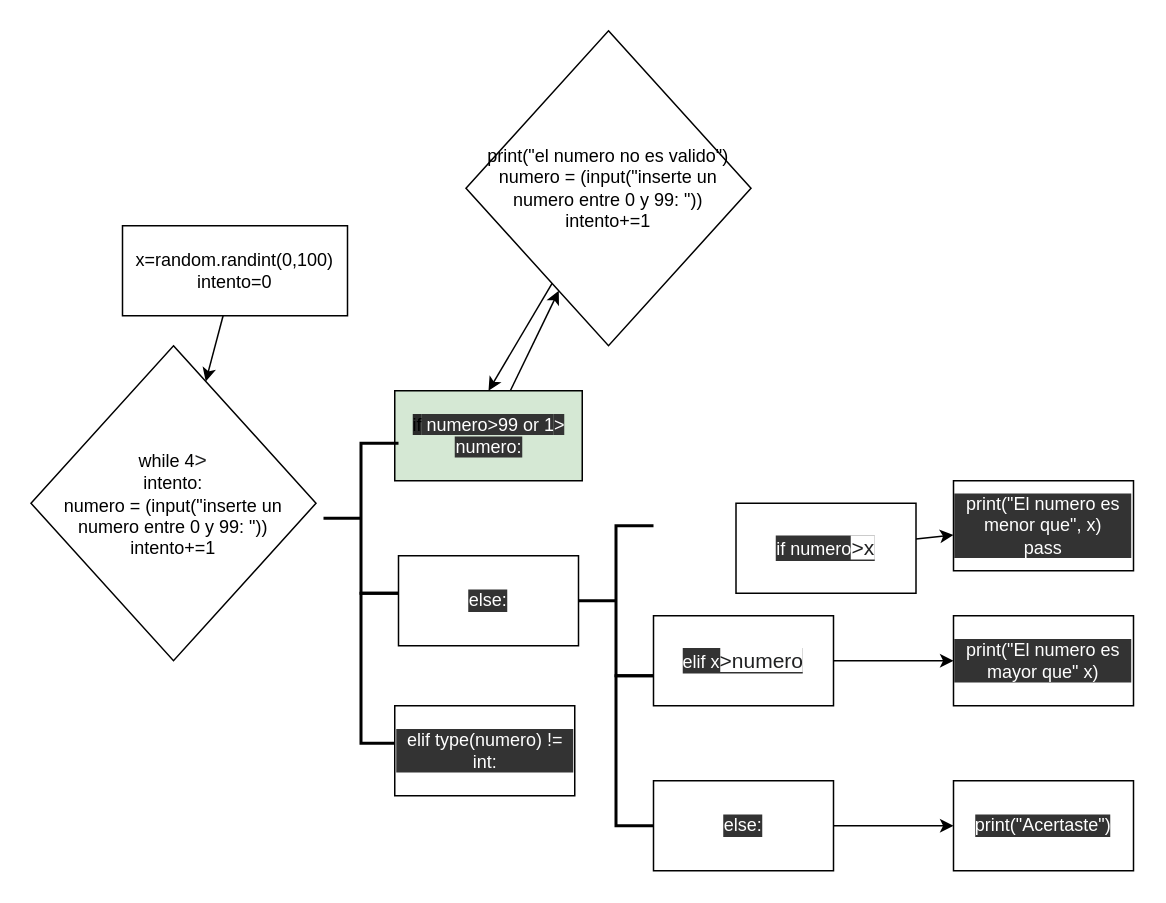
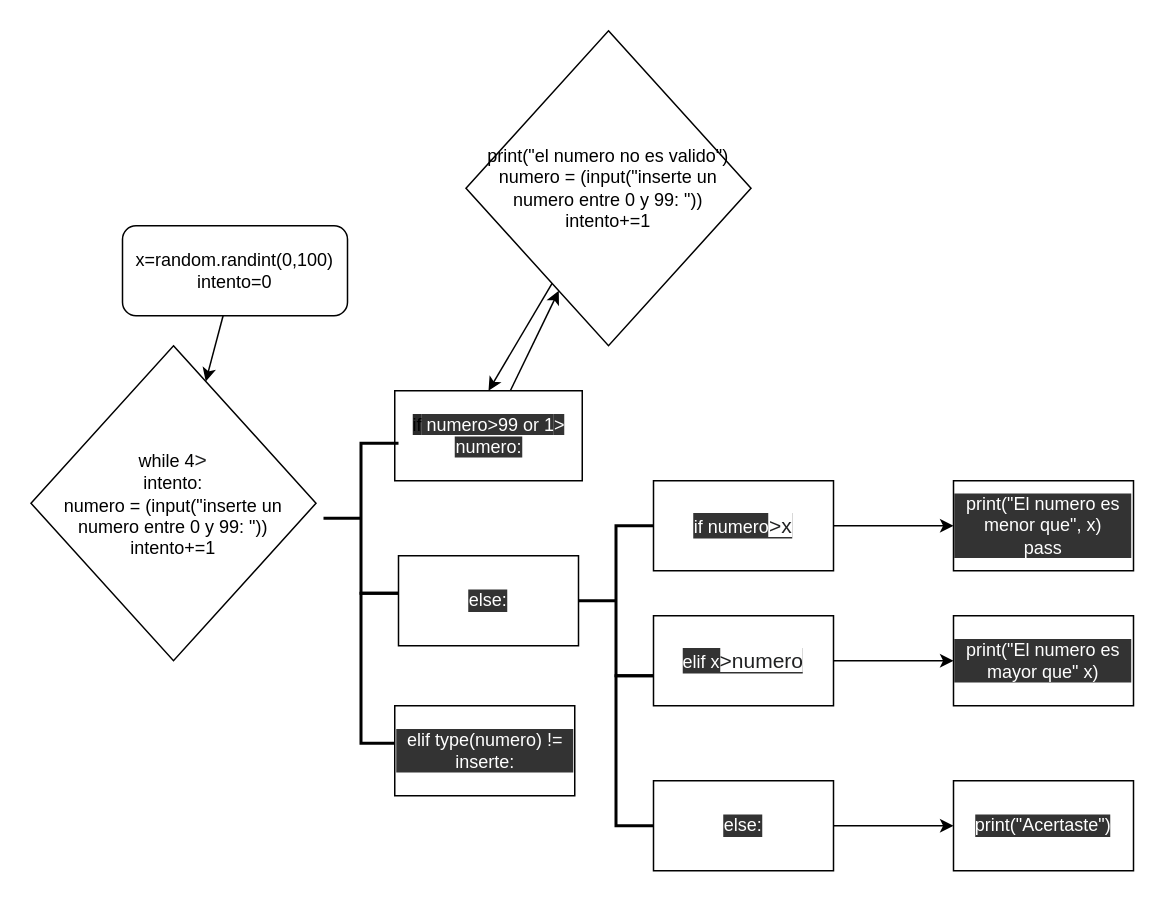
node "x=random.randint(0,100) intento=0": shape rectangle -> rounded rectangle
node "if numero>99 or 1> numero:": fillcolor #d5e8d4 -> #ffffff
node "if numero>x": moved (826, 548) -> (743, 526)
node "elif type(numero) != int:": label "elif type(numero) != int:" -> "elif type(numero) != inserte:"
